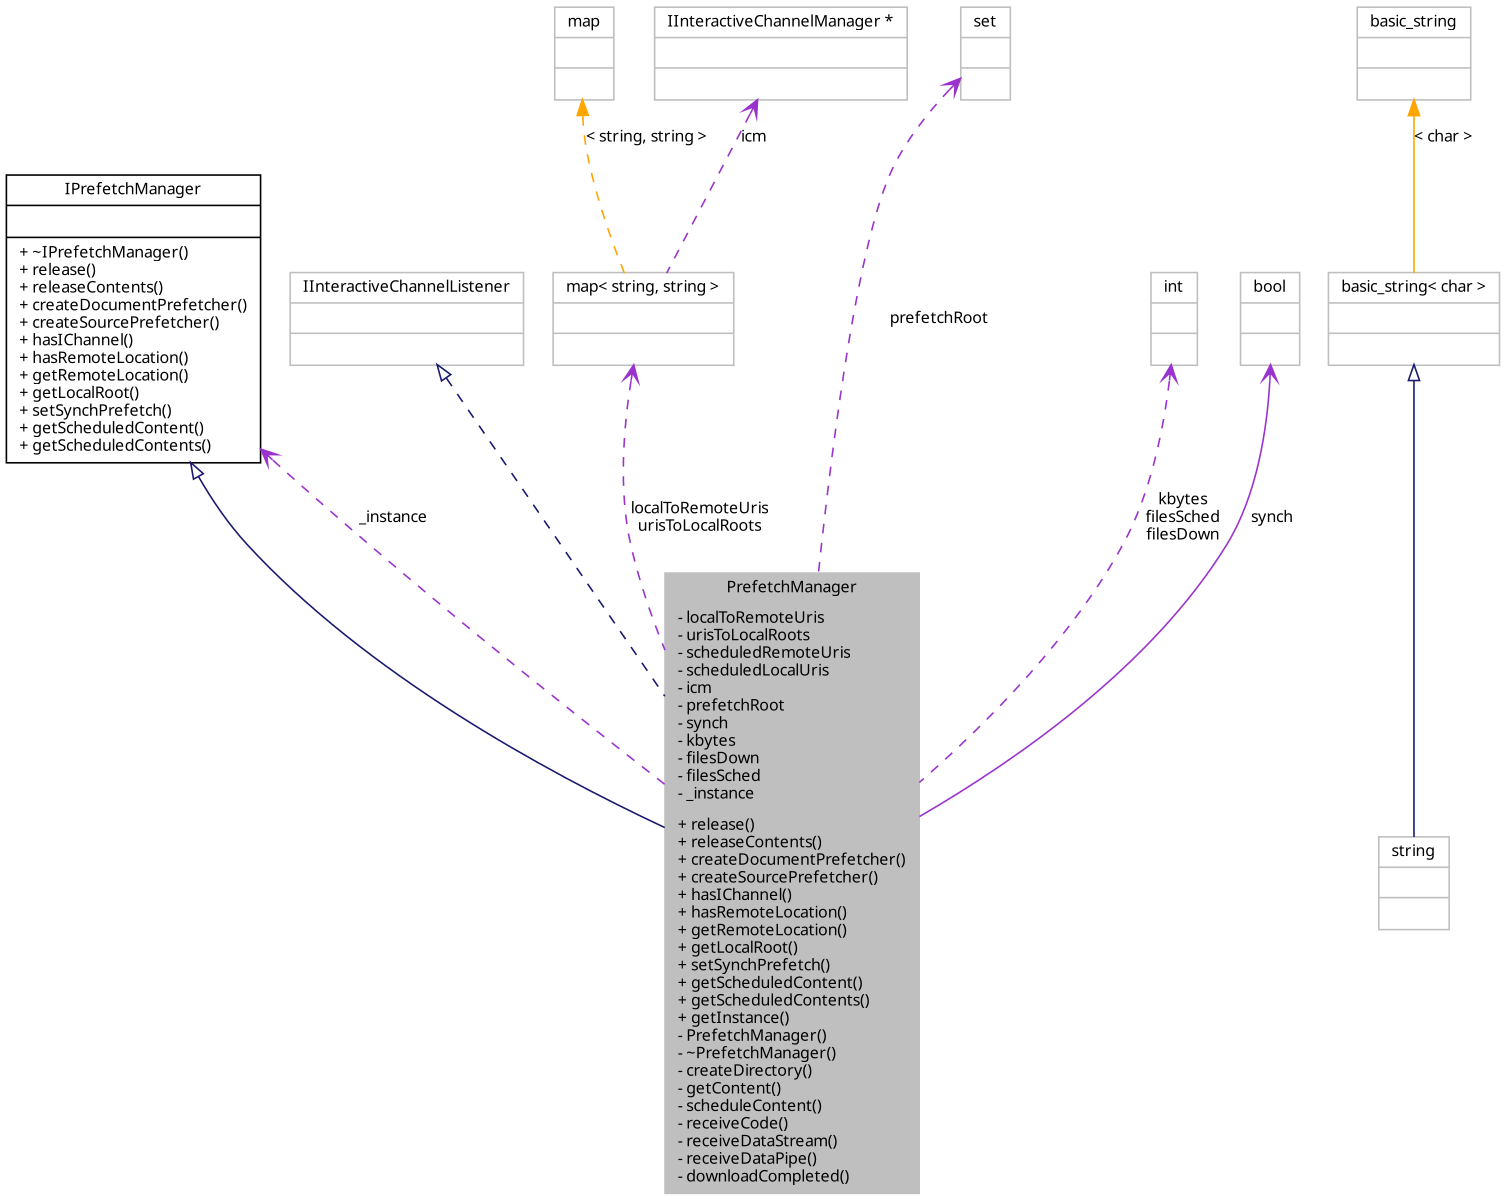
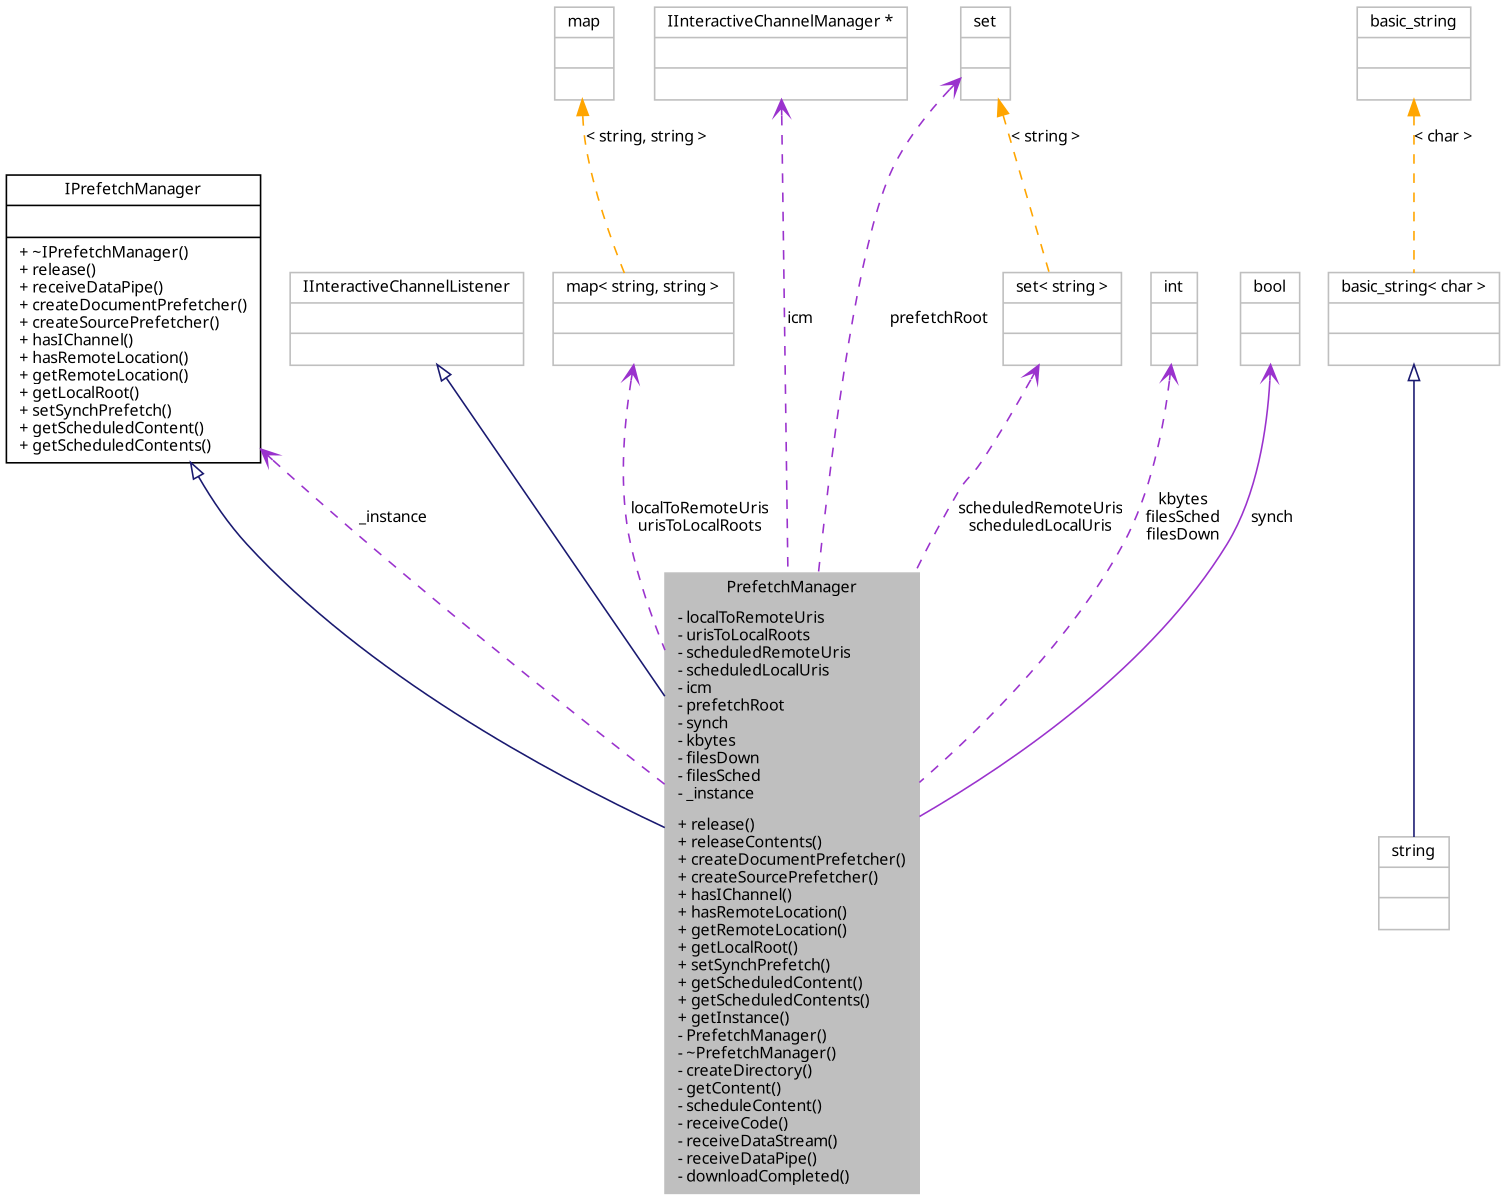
edge "map< string, string >" -> "IInteractiveChannelManager *": now "PrefetchManager" -> "IInteractiveChannelManager *"
edge "basic_string< char >" -> "basic_string": style solid -> dashed
node "IPrefetchManager": text "+ releaseContents()" -> "+ receiveDataPipe()"
node "set< string >": added
edge "PrefetchManager" -> "IInteractiveChannelListener": style dashed -> solid
